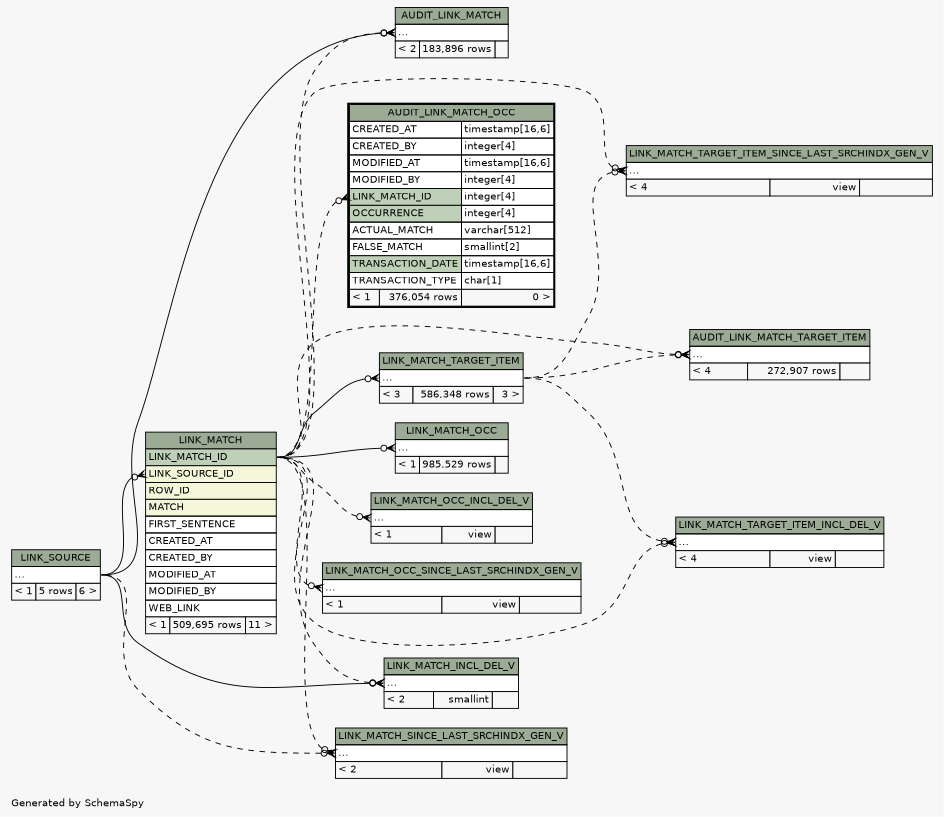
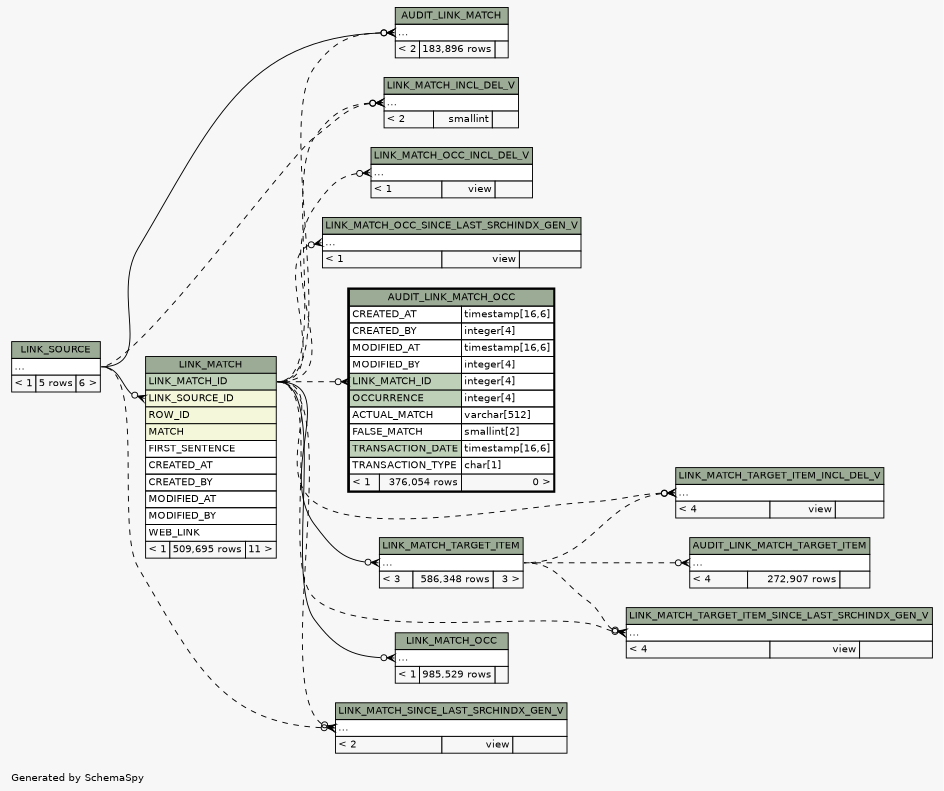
edge "LINK_MATCH" -> "AUDIT_LINK_MATCH_TARGET_ITEM": removed
edge "LINK_SOURCE" -> "LINK_MATCH_INCL_DEL_V": style solid -> dashed
